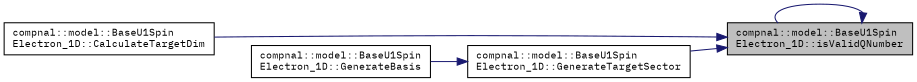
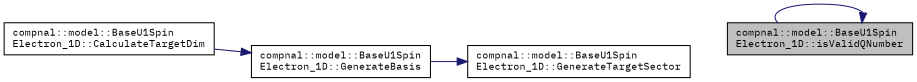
edge "compnal::model::BaseU1Spin Electron_1D::CalculateTargetDim" -> "compnal::model::BaseU1Spin Electron_1D::isValidQNumber": now "compnal::model::BaseU1Spin Electron_1D::CalculateTargetDim" -> "compnal::model::BaseU1Spin Electron_1D::GenerateBasis"
edge "compnal::model::BaseU1Spin Electron_1D::GenerateTargetSector" -> "compnal::model::BaseU1Spin Electron_1D::isValidQNumber": removed
